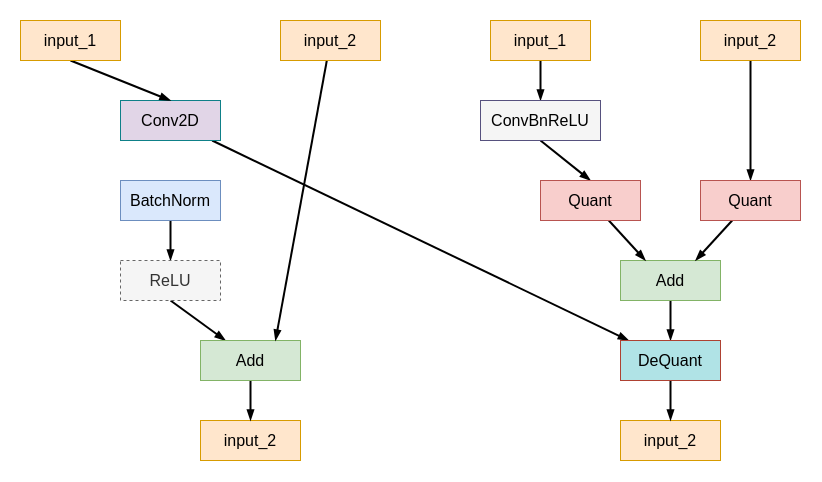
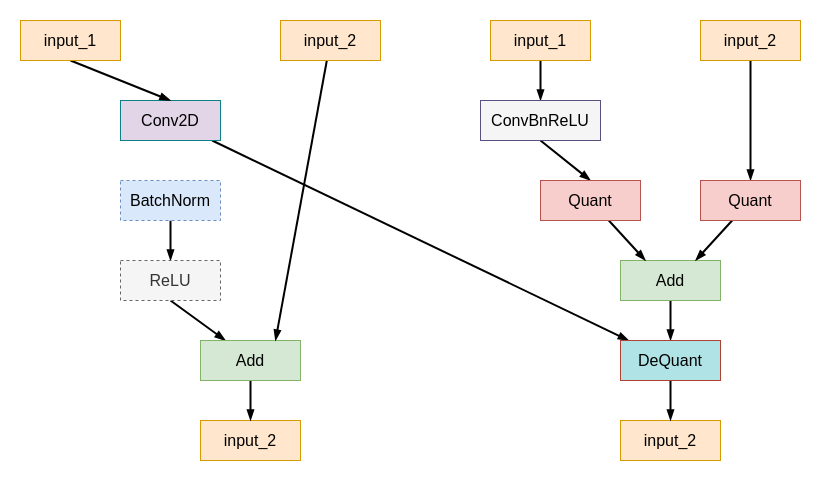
node "BatchNorm": style solid -> dashed
